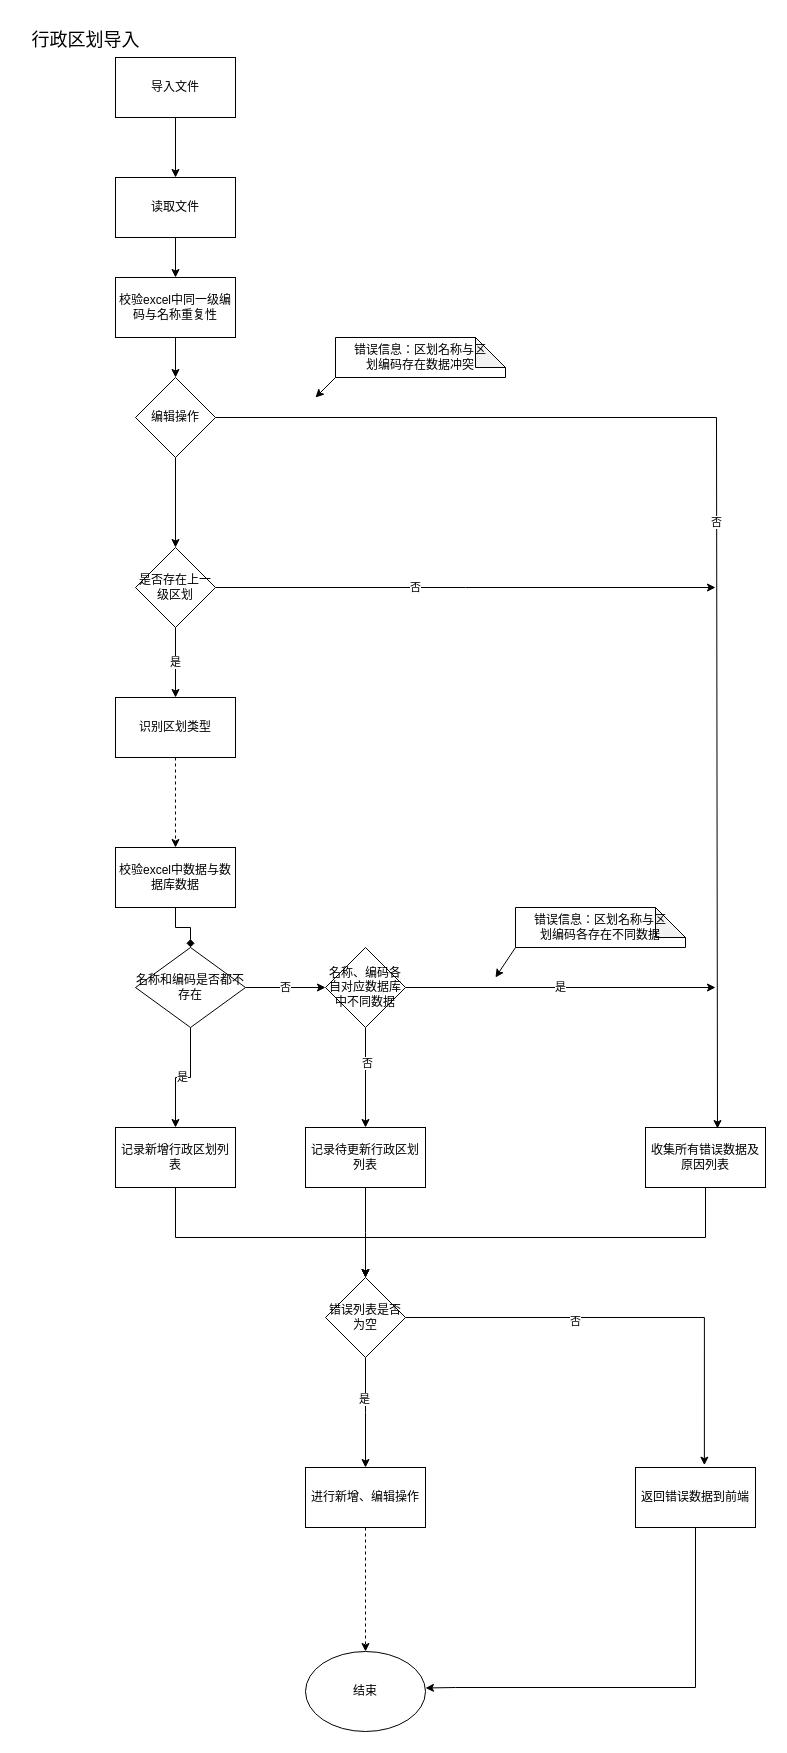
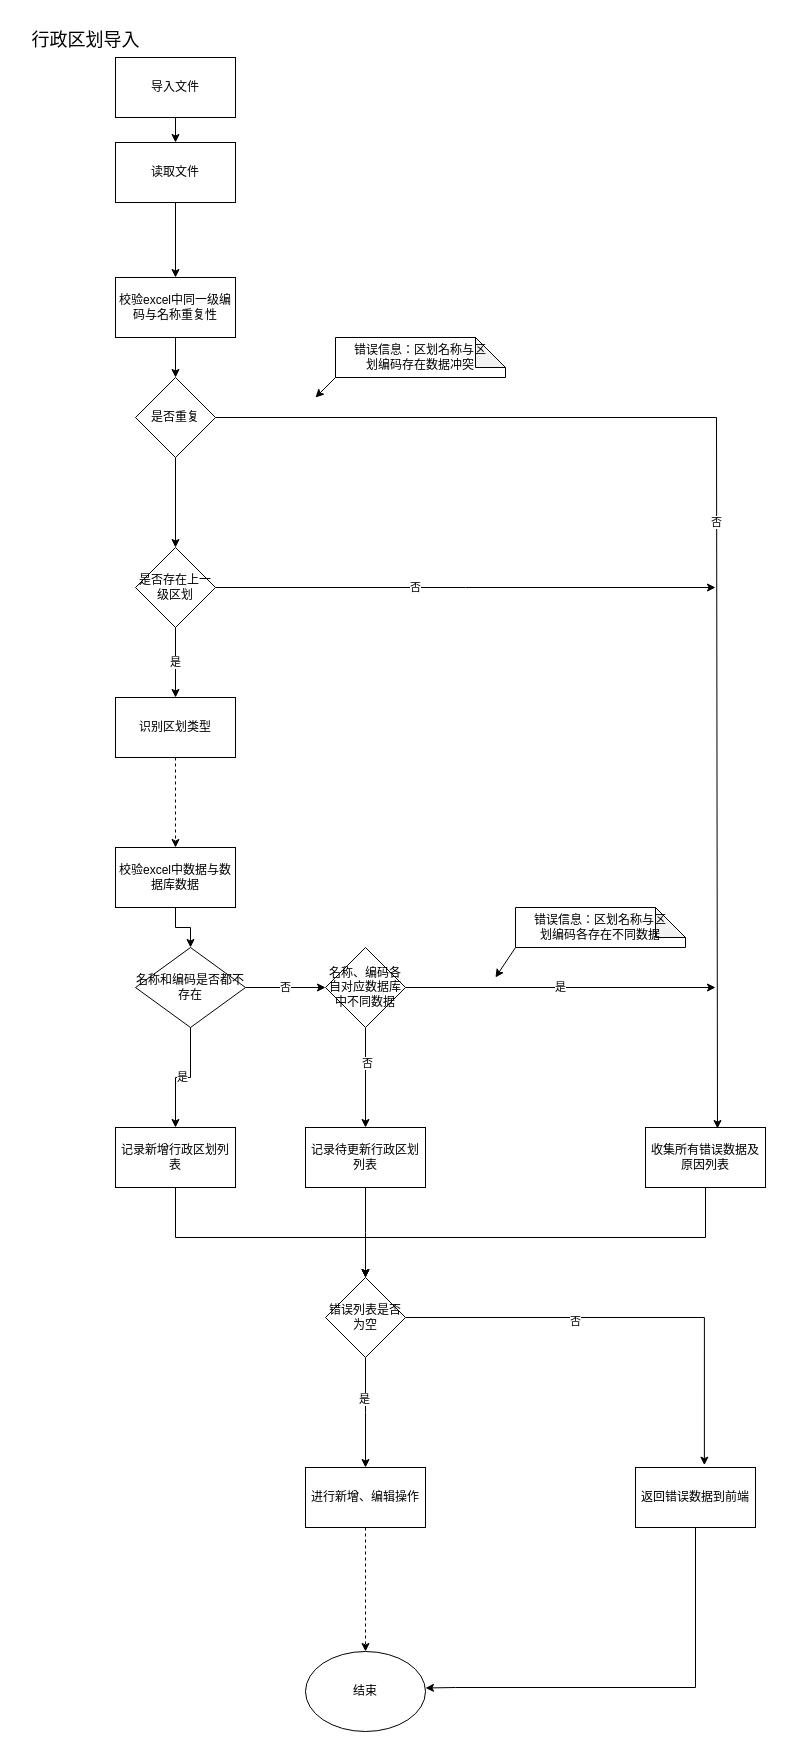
node "读取文件": moved (176, 208) -> (176, 173)
node "编辑操作": label "编辑操作" -> "是否重复"
edge "校验excel中数据与数据库数据" -> "名称和编码是否都不存在": arrowhead diamond -> classic
